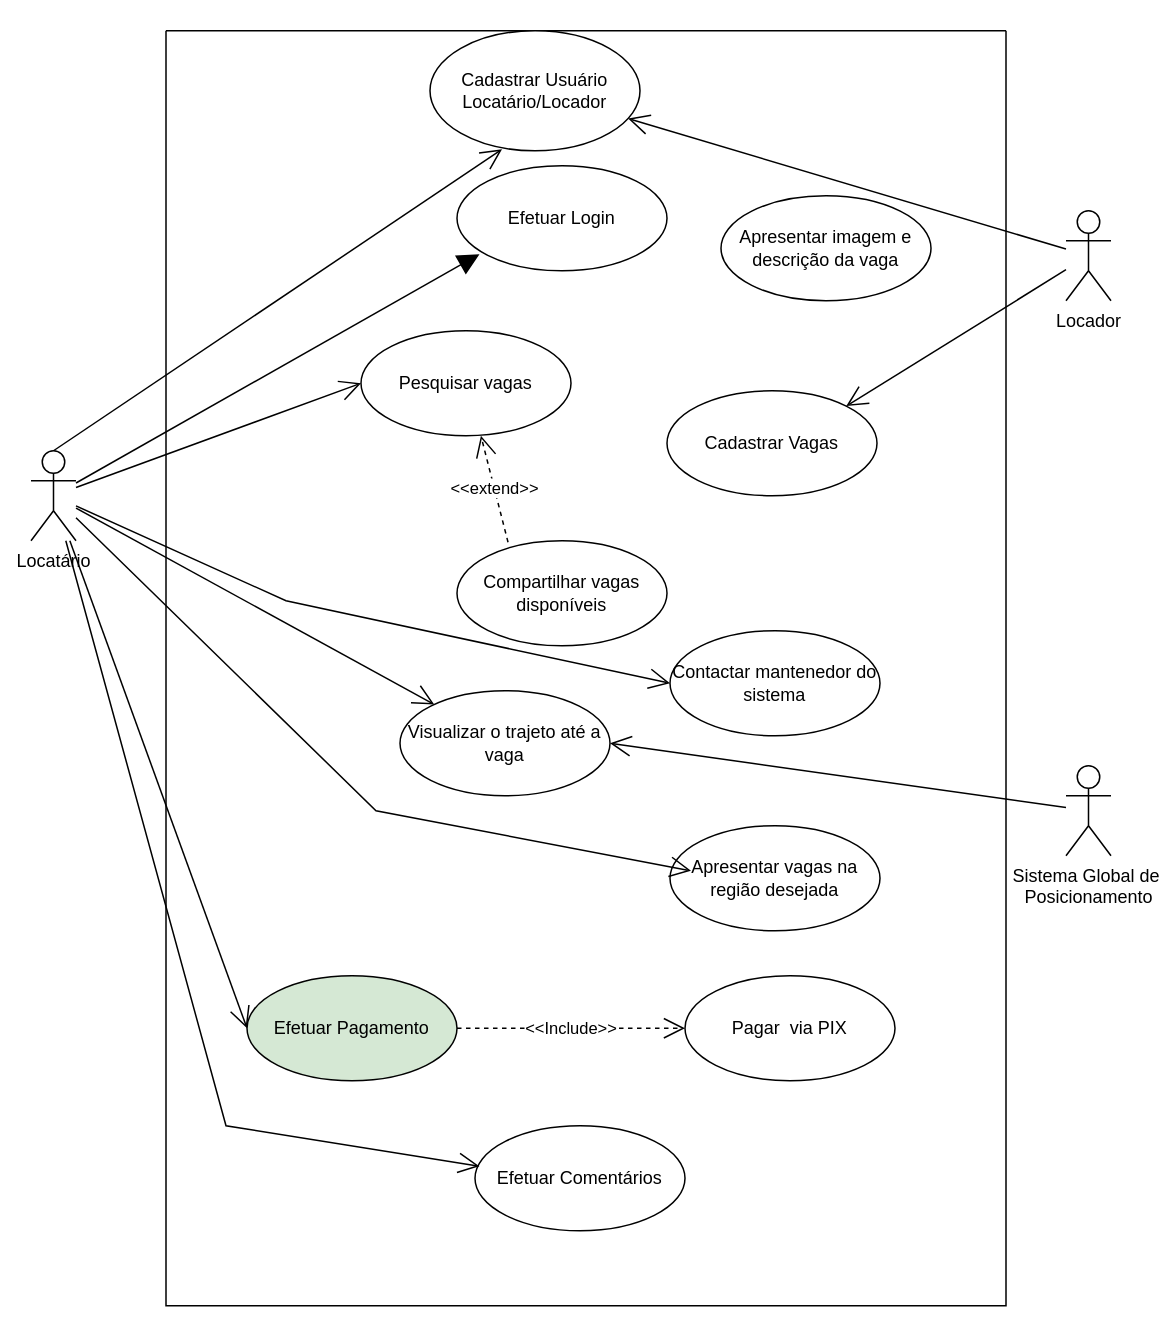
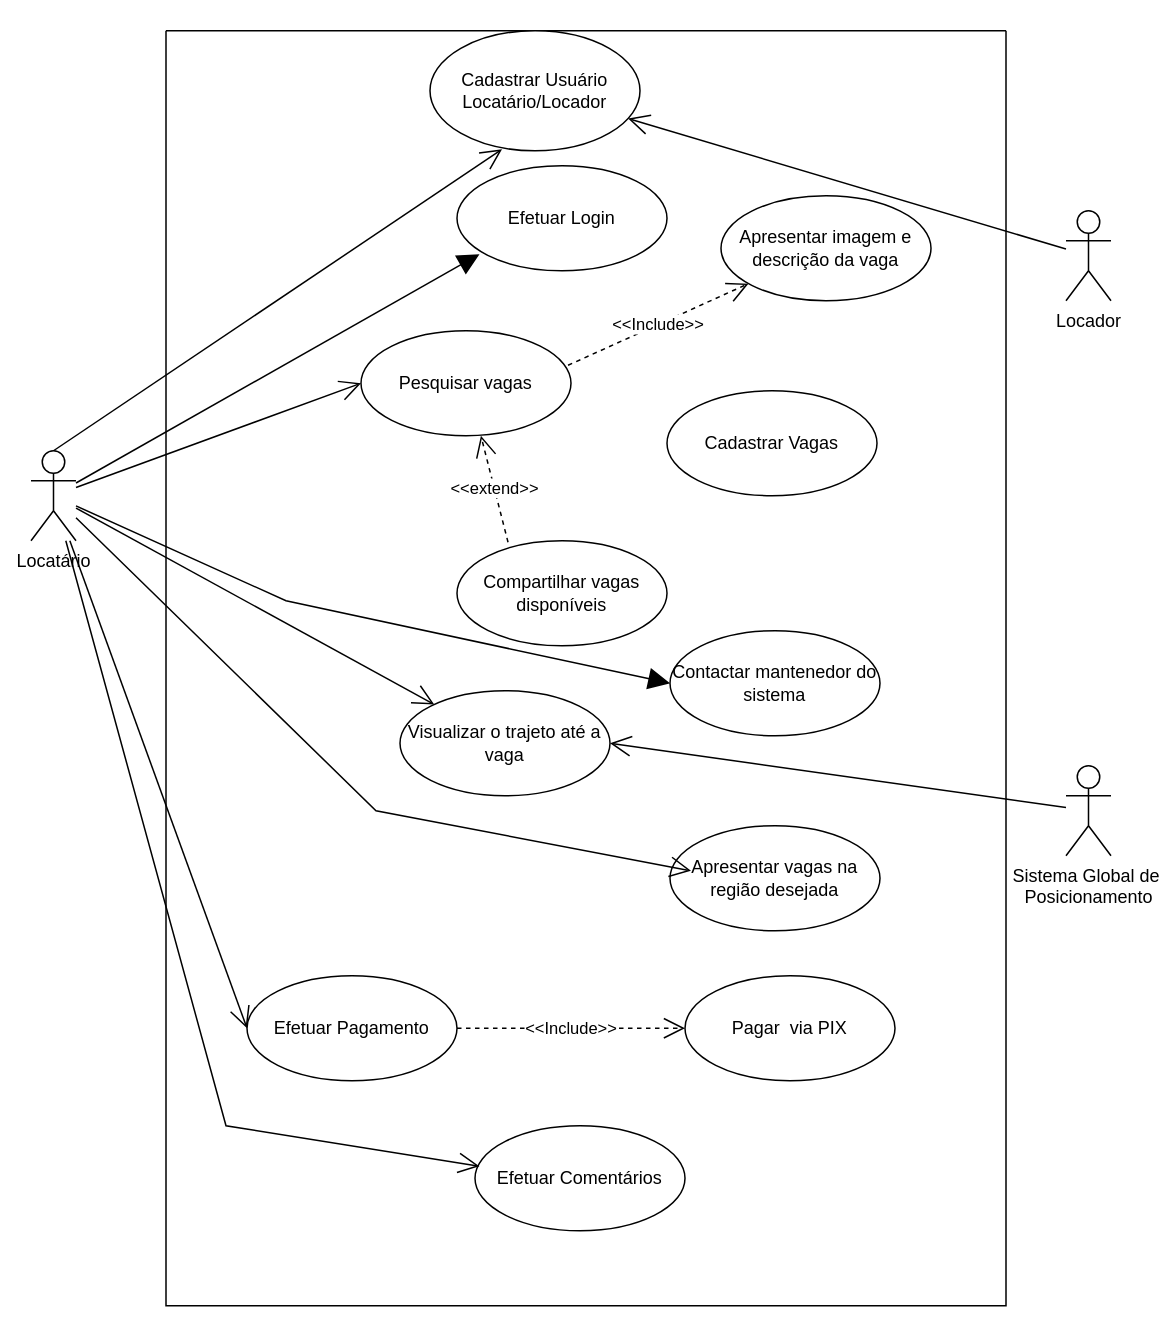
edge "Pesquisar vagas" -> "Apresentar imagem e descrição da vaga": added, label "<<Include>>"
edge "Locador" -> "Cadastrar Vagas": removed
edge "Locatário" -> "Contactar mantenedor do sistema": arrowhead open -> block
node "Efetuar Pagamento": fillcolor #d5e8d4 -> #ffffff
